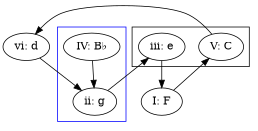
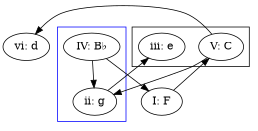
edge "vi: d" -> "ii: g": now "V: C" -> "ii: g"
edge "iii: e" -> "I: F": now "IV: B♭" -> "I: F"
